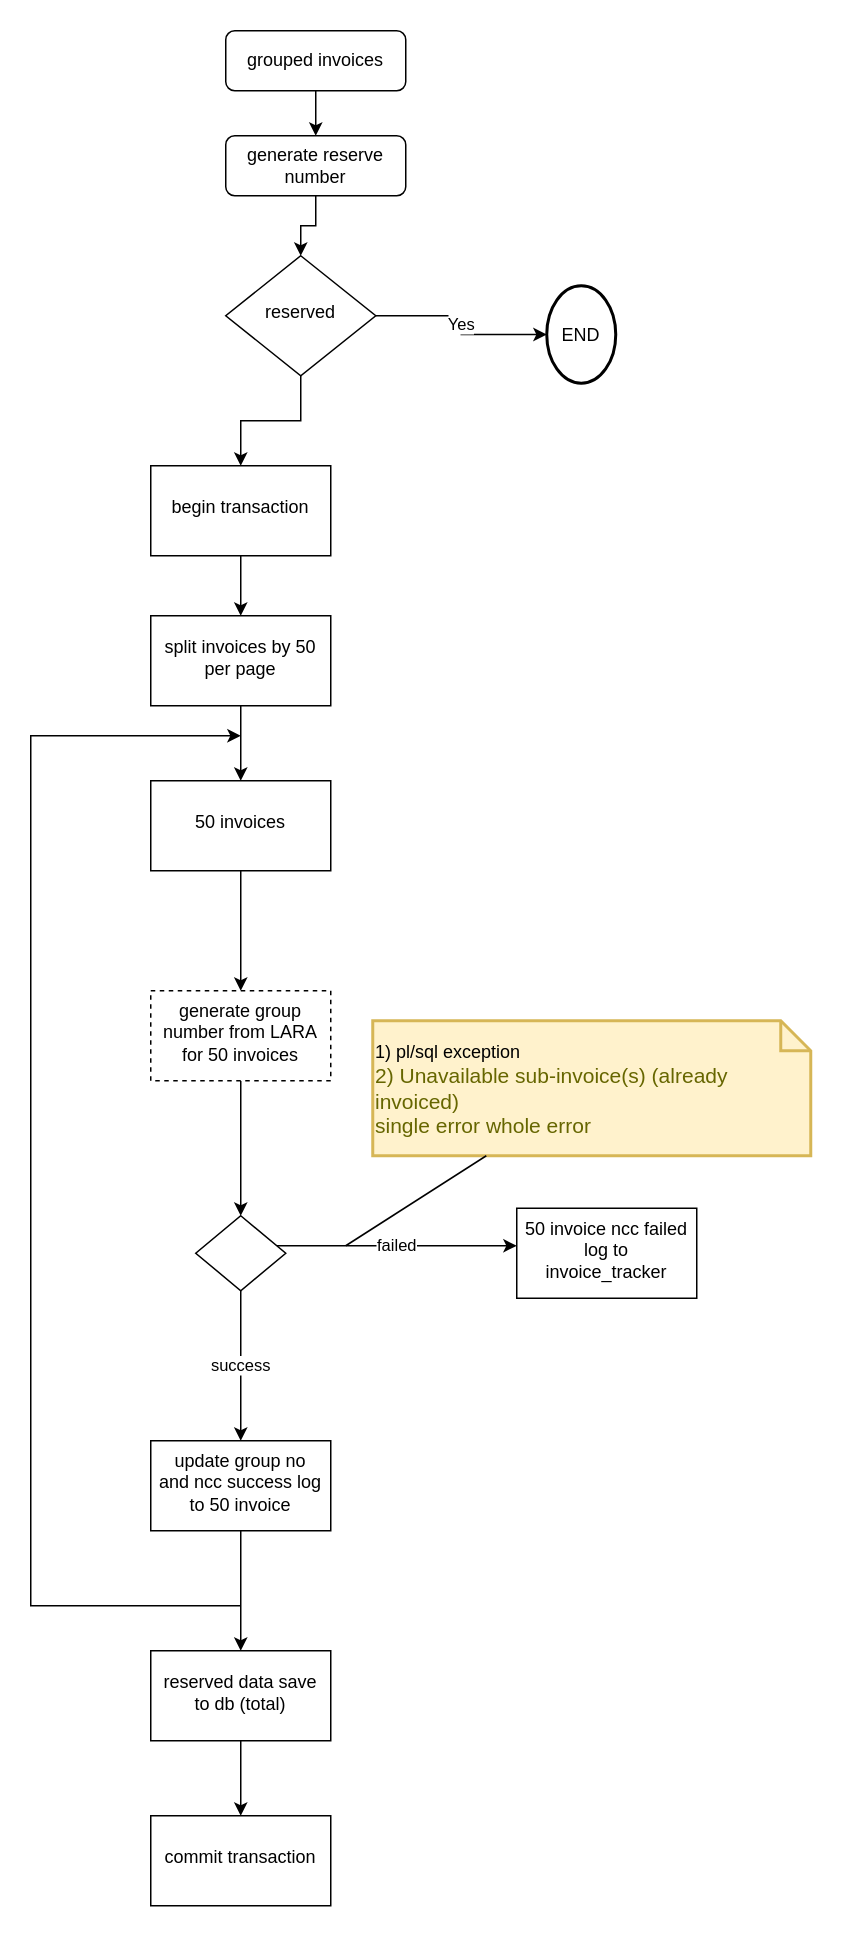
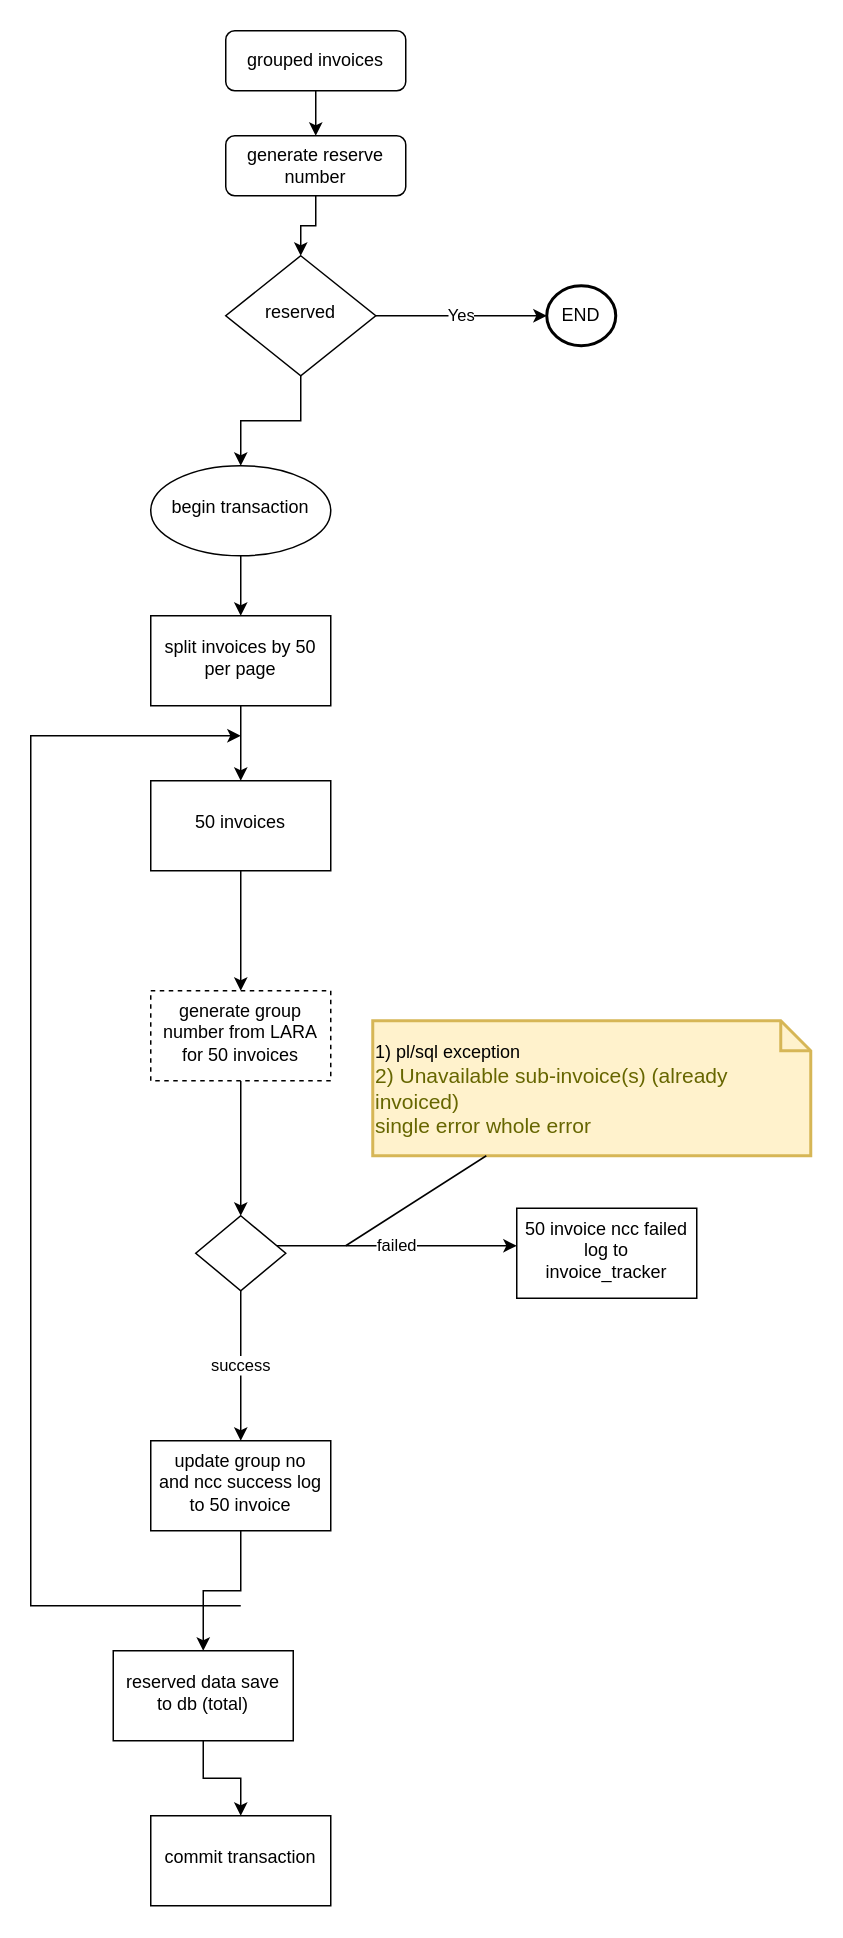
node "END": size 69x98 -> 69x60
node "begin transaction": shape rectangle -> ellipse
node "reserved data save to db (total)": moved (241, 1696) -> (203, 1696)
